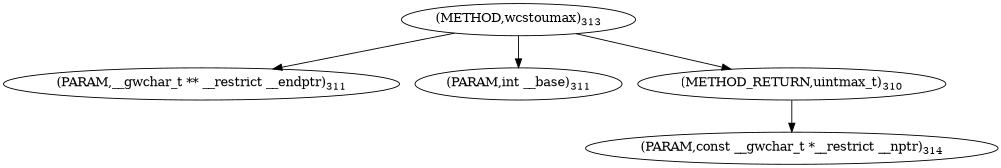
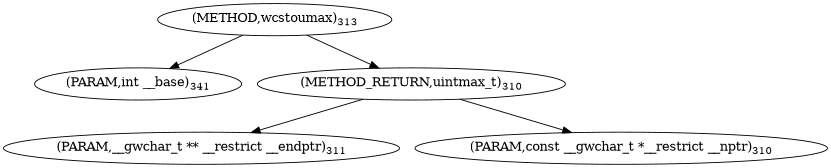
edge "(METHOD,wcstoumax)" -> "(PARAM,__gwchar_t ** __restrict __endptr)": now "(METHOD_RETURN,uintmax_t)" -> "(PARAM,__gwchar_t ** __restrict __endptr)"
node "(PARAM,int __base)": text "311" -> "341"
node "(PARAM,const __gwchar_t *__restrict __nptr)": text "314" -> "310"
